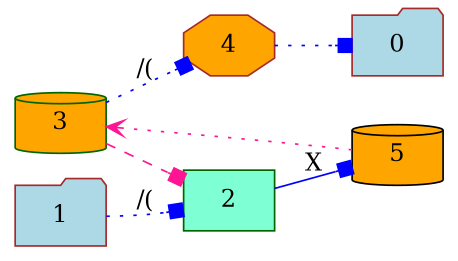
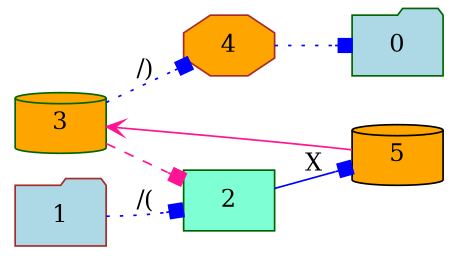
node "0": color brown -> darkgreen
edge "3" -> "4": label "/(" -> "/)"
edge "5" -> "3": style dotted -> solid
